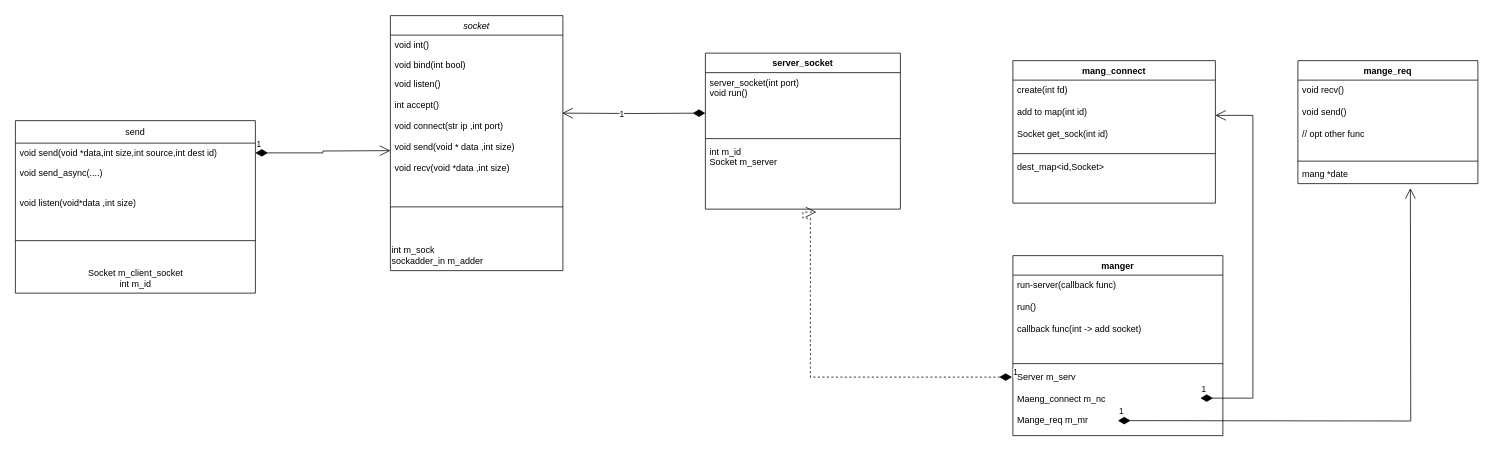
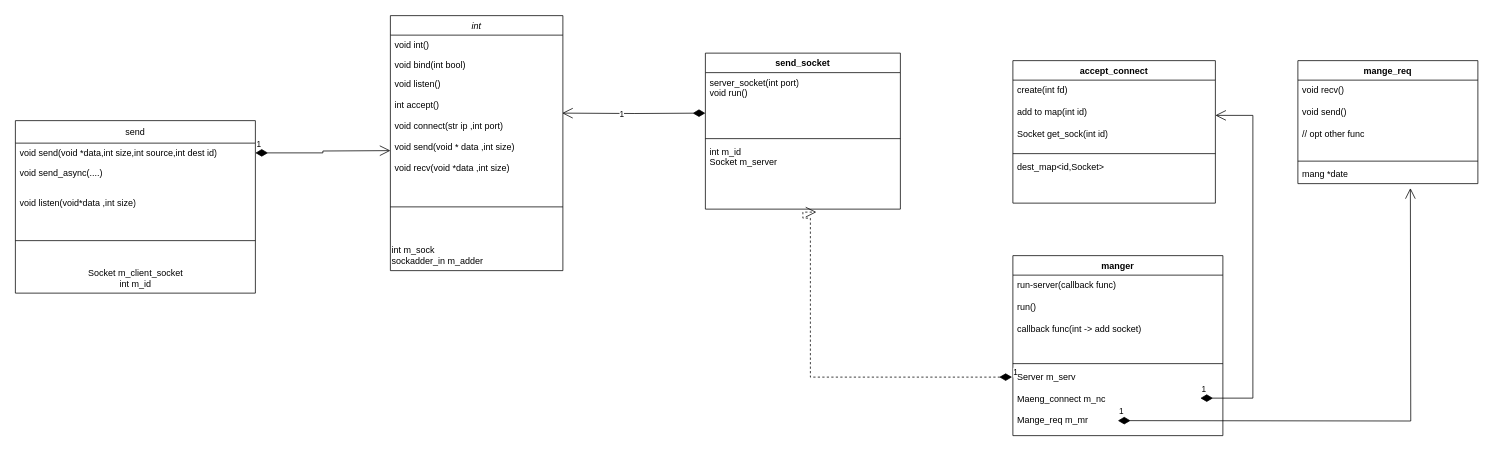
node "socket": label "socket" -> "int"
node "server_socket": label "server_socket" -> "send_socket"
node "mang_connect": label "mang_connect" -> "accept_connect"
